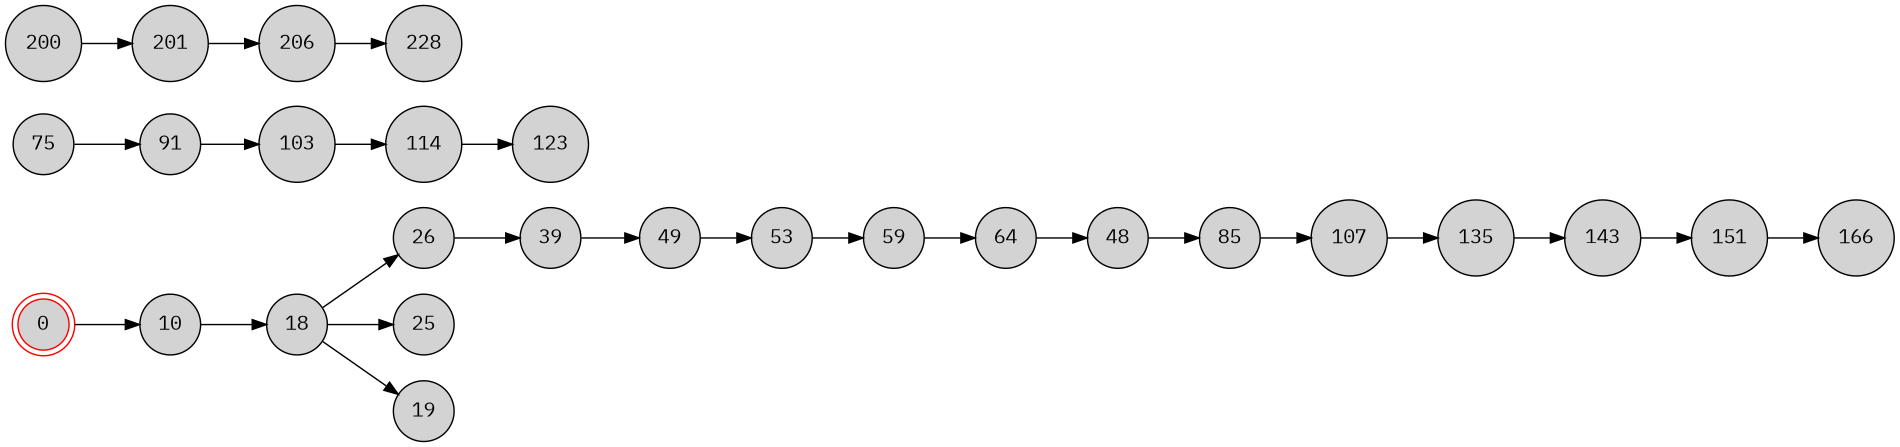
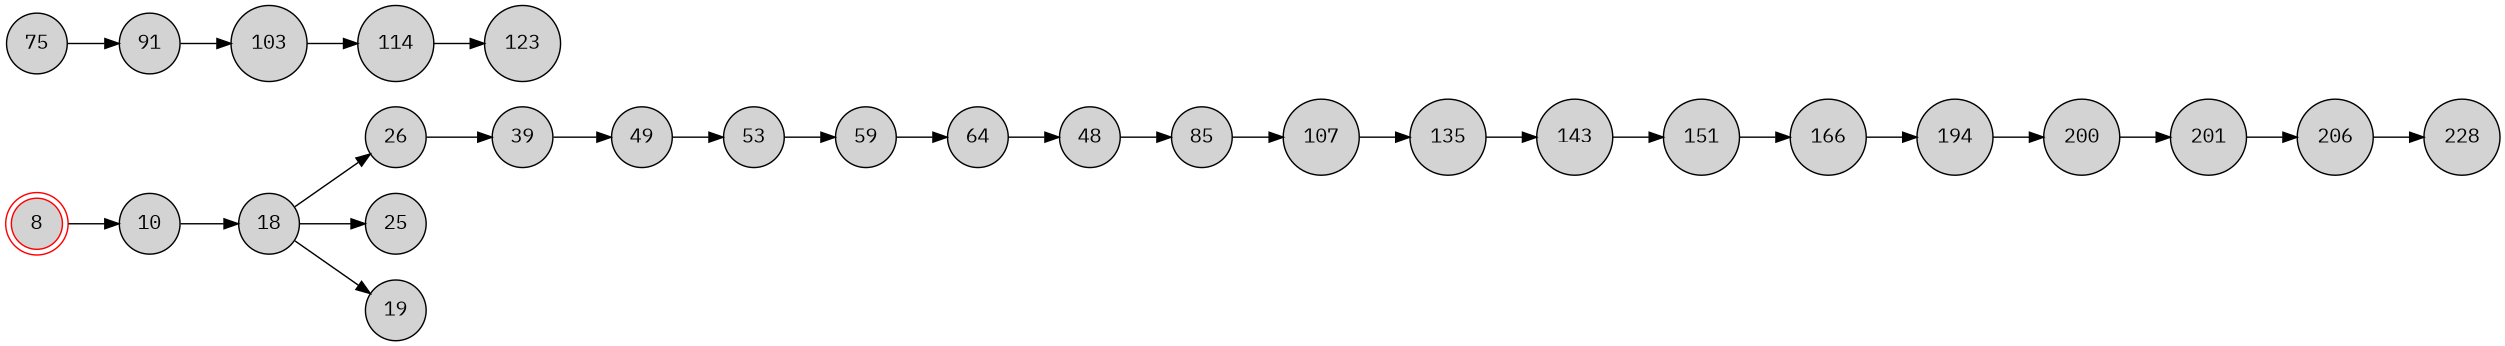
node "194": added
node "0": label "0" -> "8"
